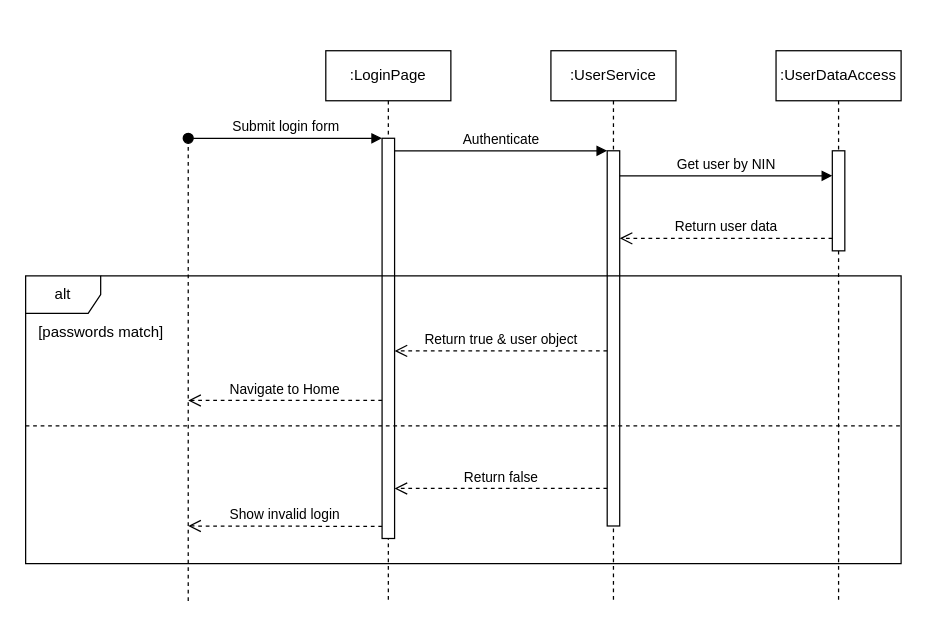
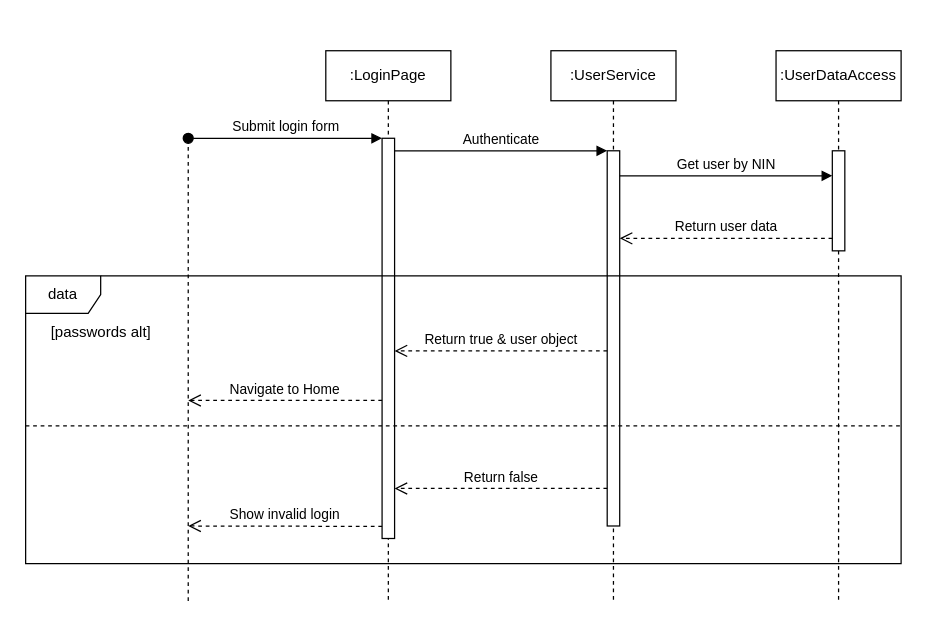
node "alt": label "alt" -> "data"
node "[passwords match]": label "[passwords match]" -> "[passwords alt]"
